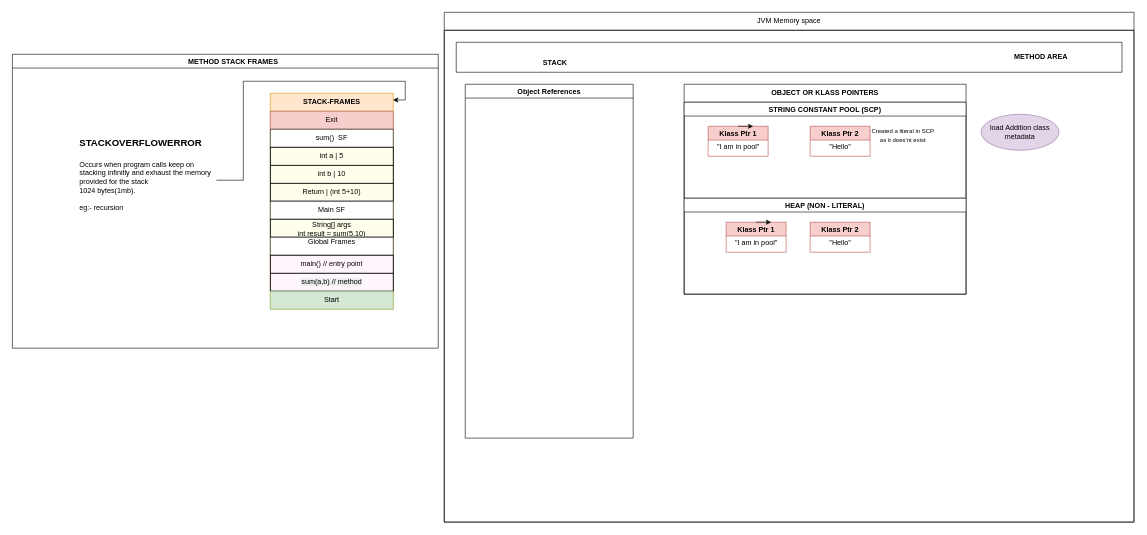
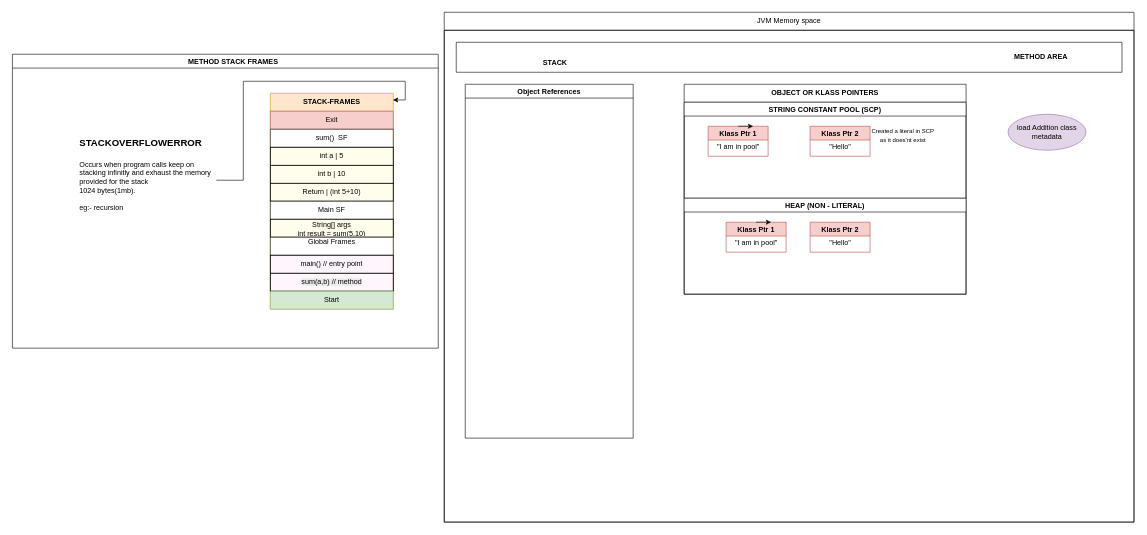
node "load Addition class metadata": moved (1020, 132) -> (1047, 132)
